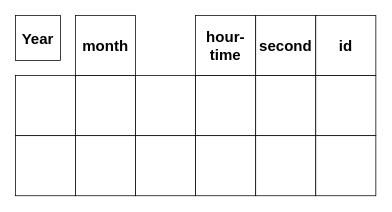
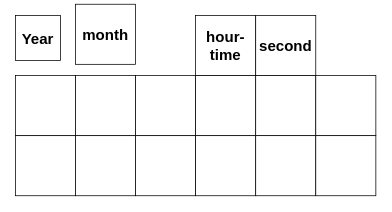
node "month": moved (105, 45) -> (105, 34)
node "id": removed
